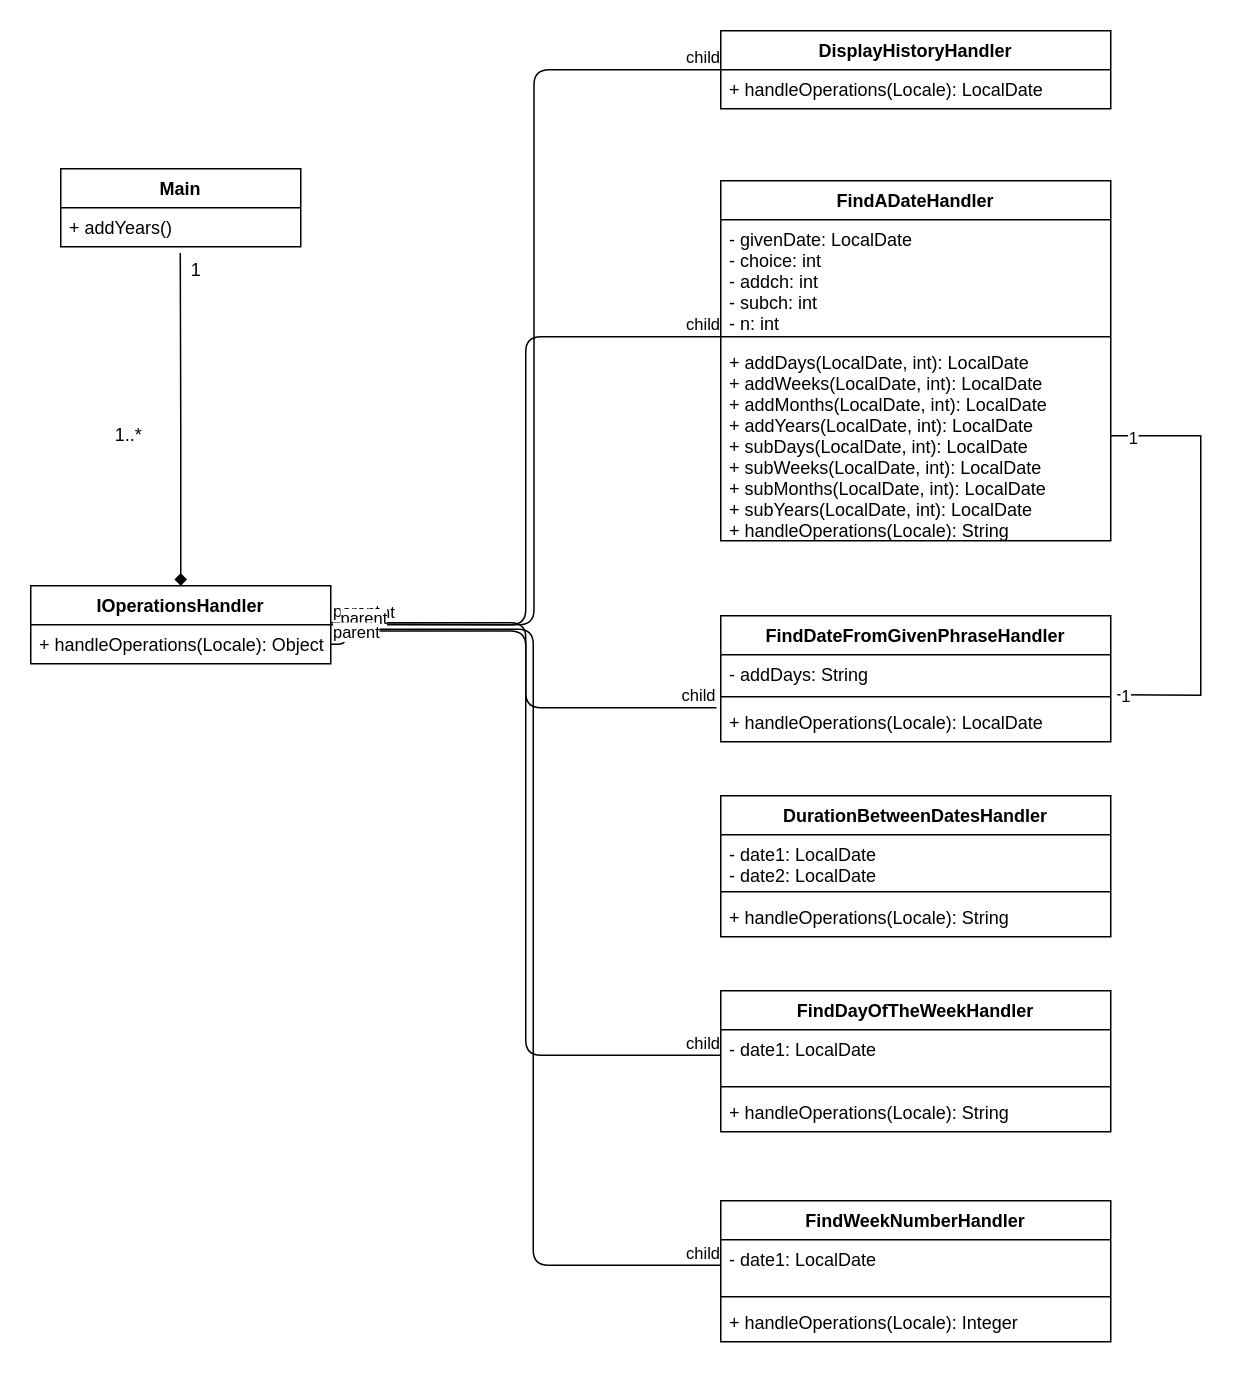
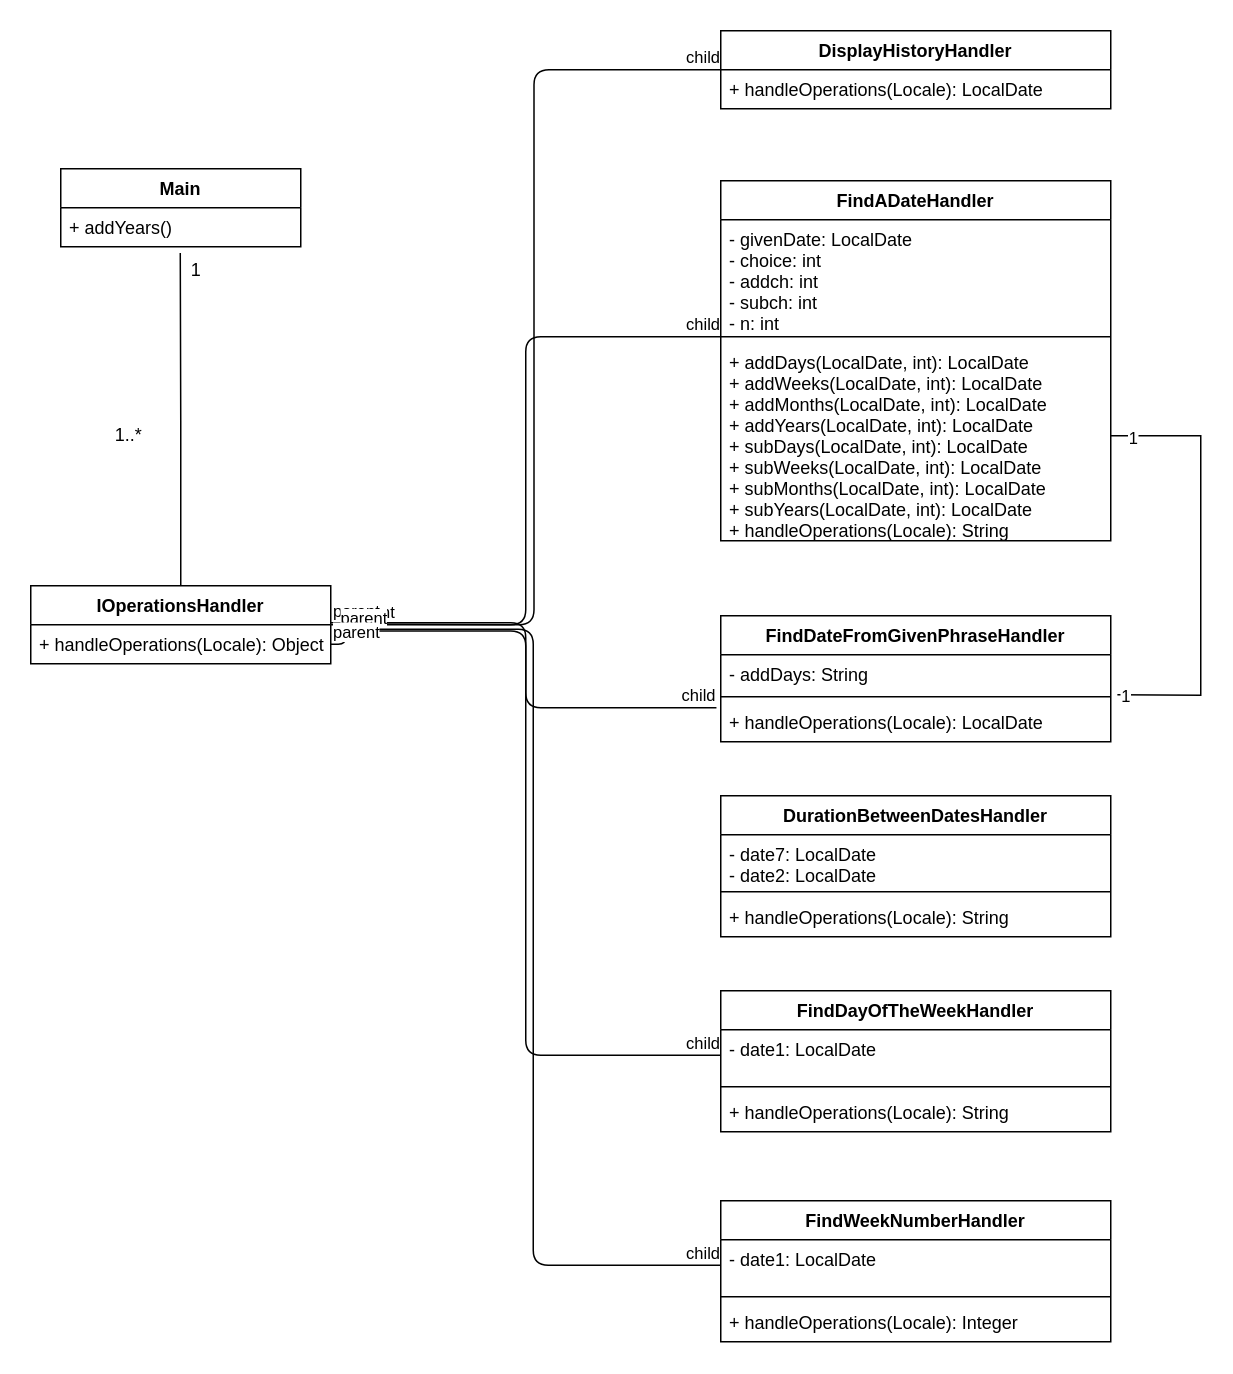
edge "+ addYears()" -> "IOperationsHandler": arrowhead diamond -> none
node "- date1: LocalDate - date2: LocalDate": label "- date1: LocalDate - date2: LocalDate" -> "- date7: LocalDate - date2: LocalDate"
